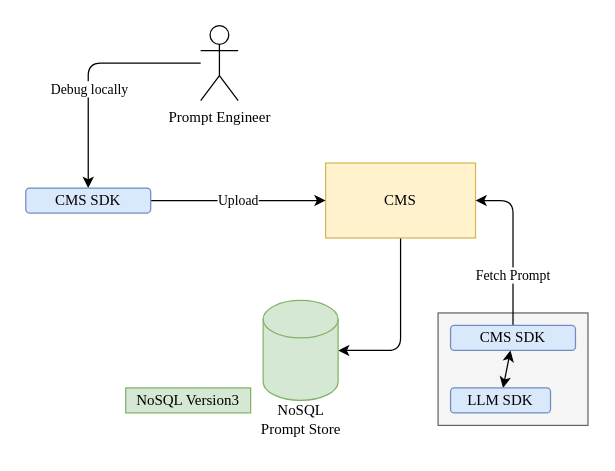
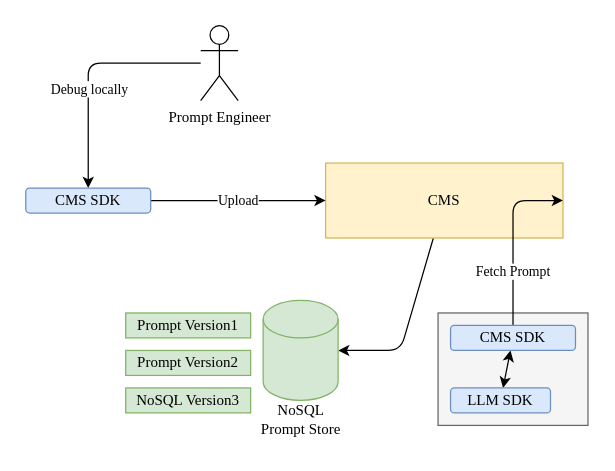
node "CMS": size 150x75 -> 238x75
node "Prompt Version1": added
node "Prompt Version2": added
